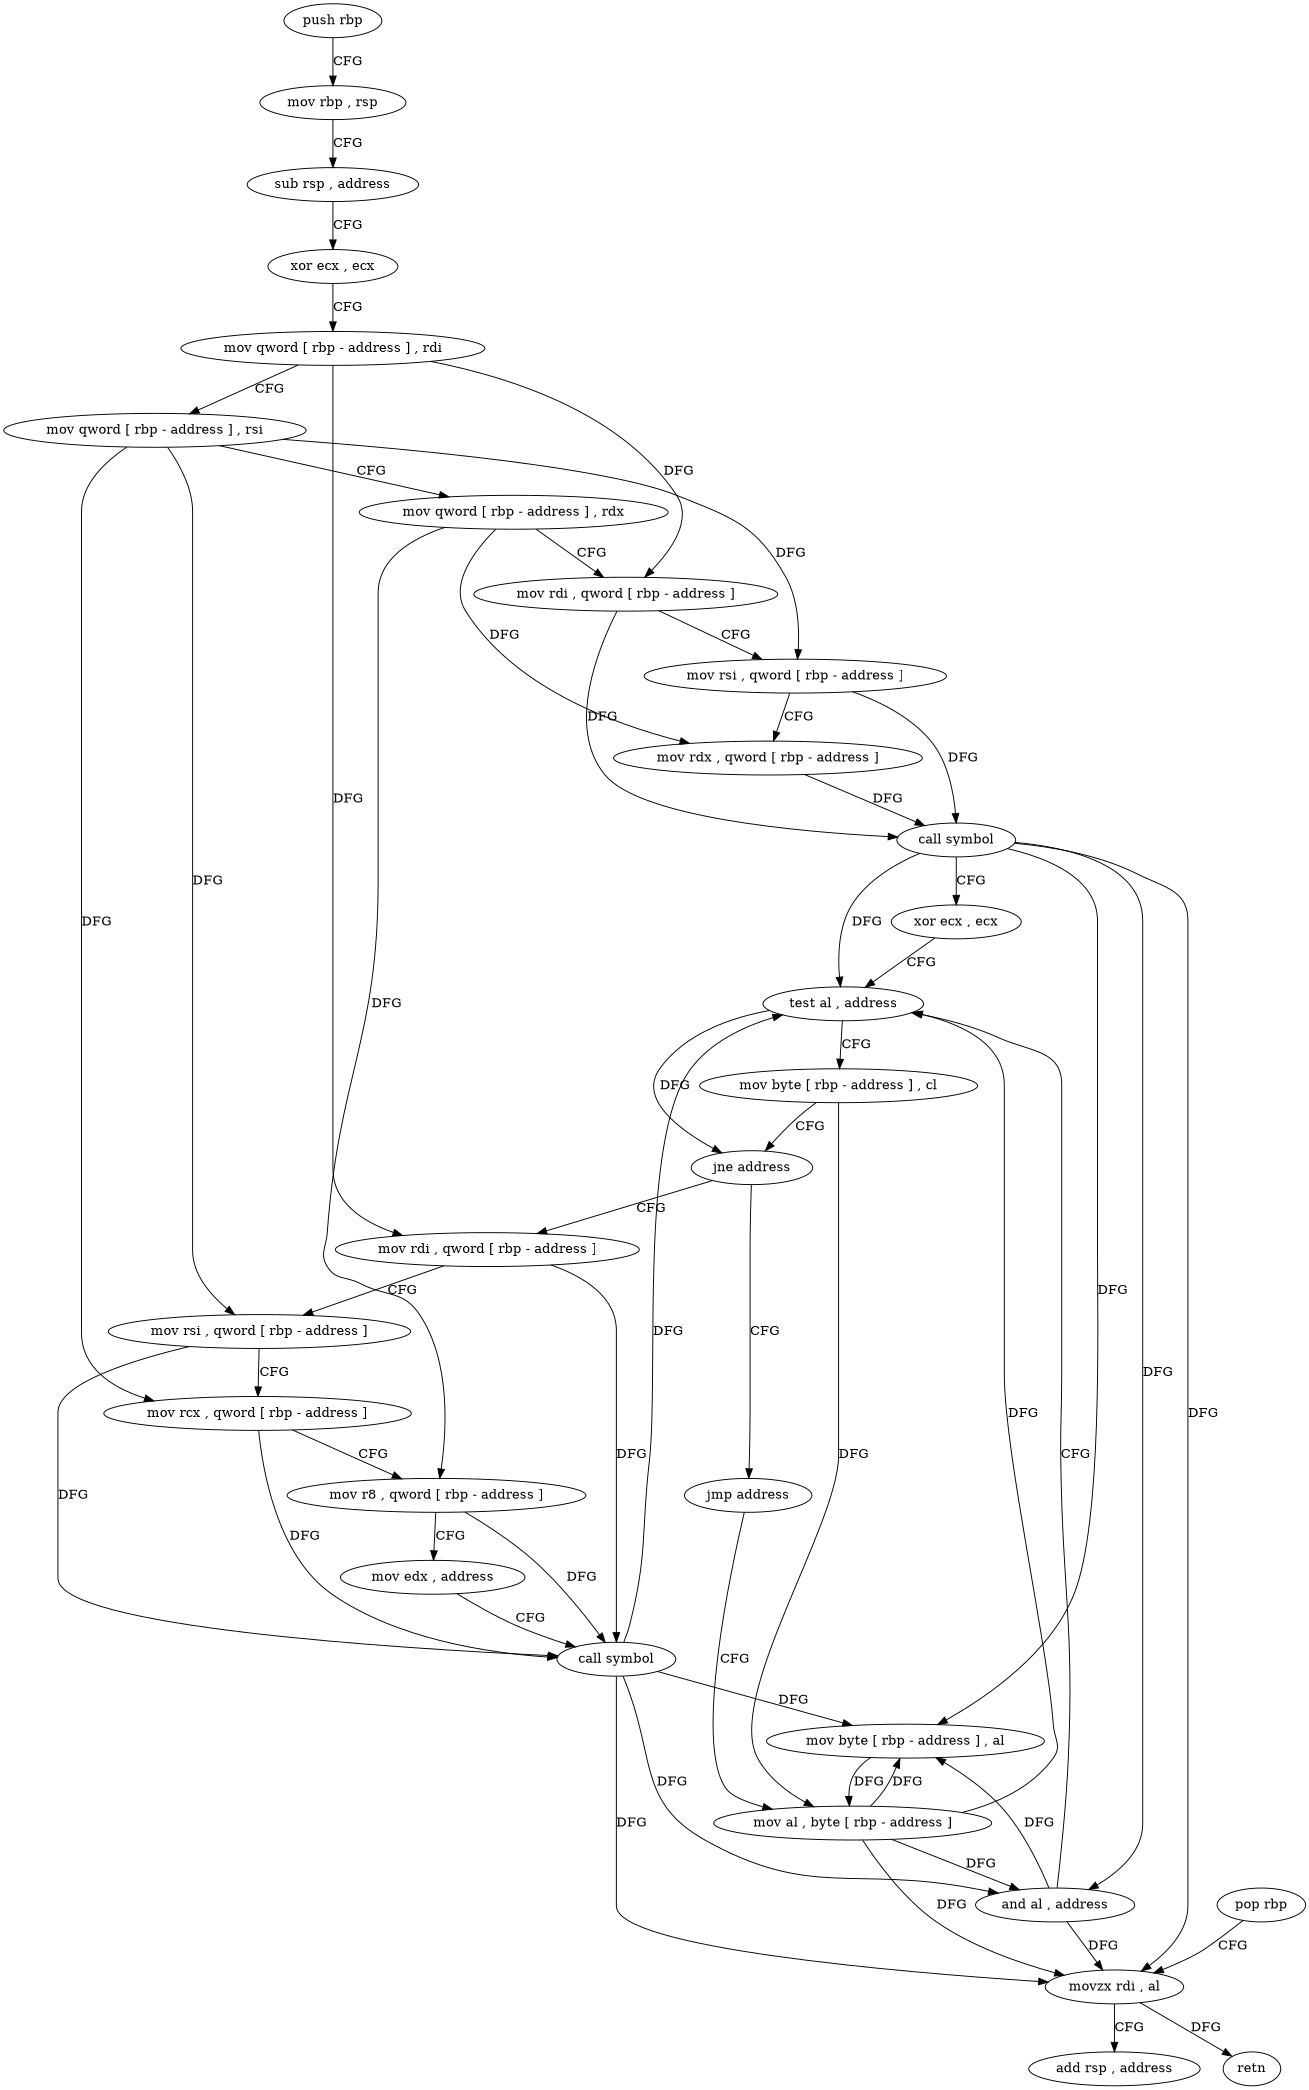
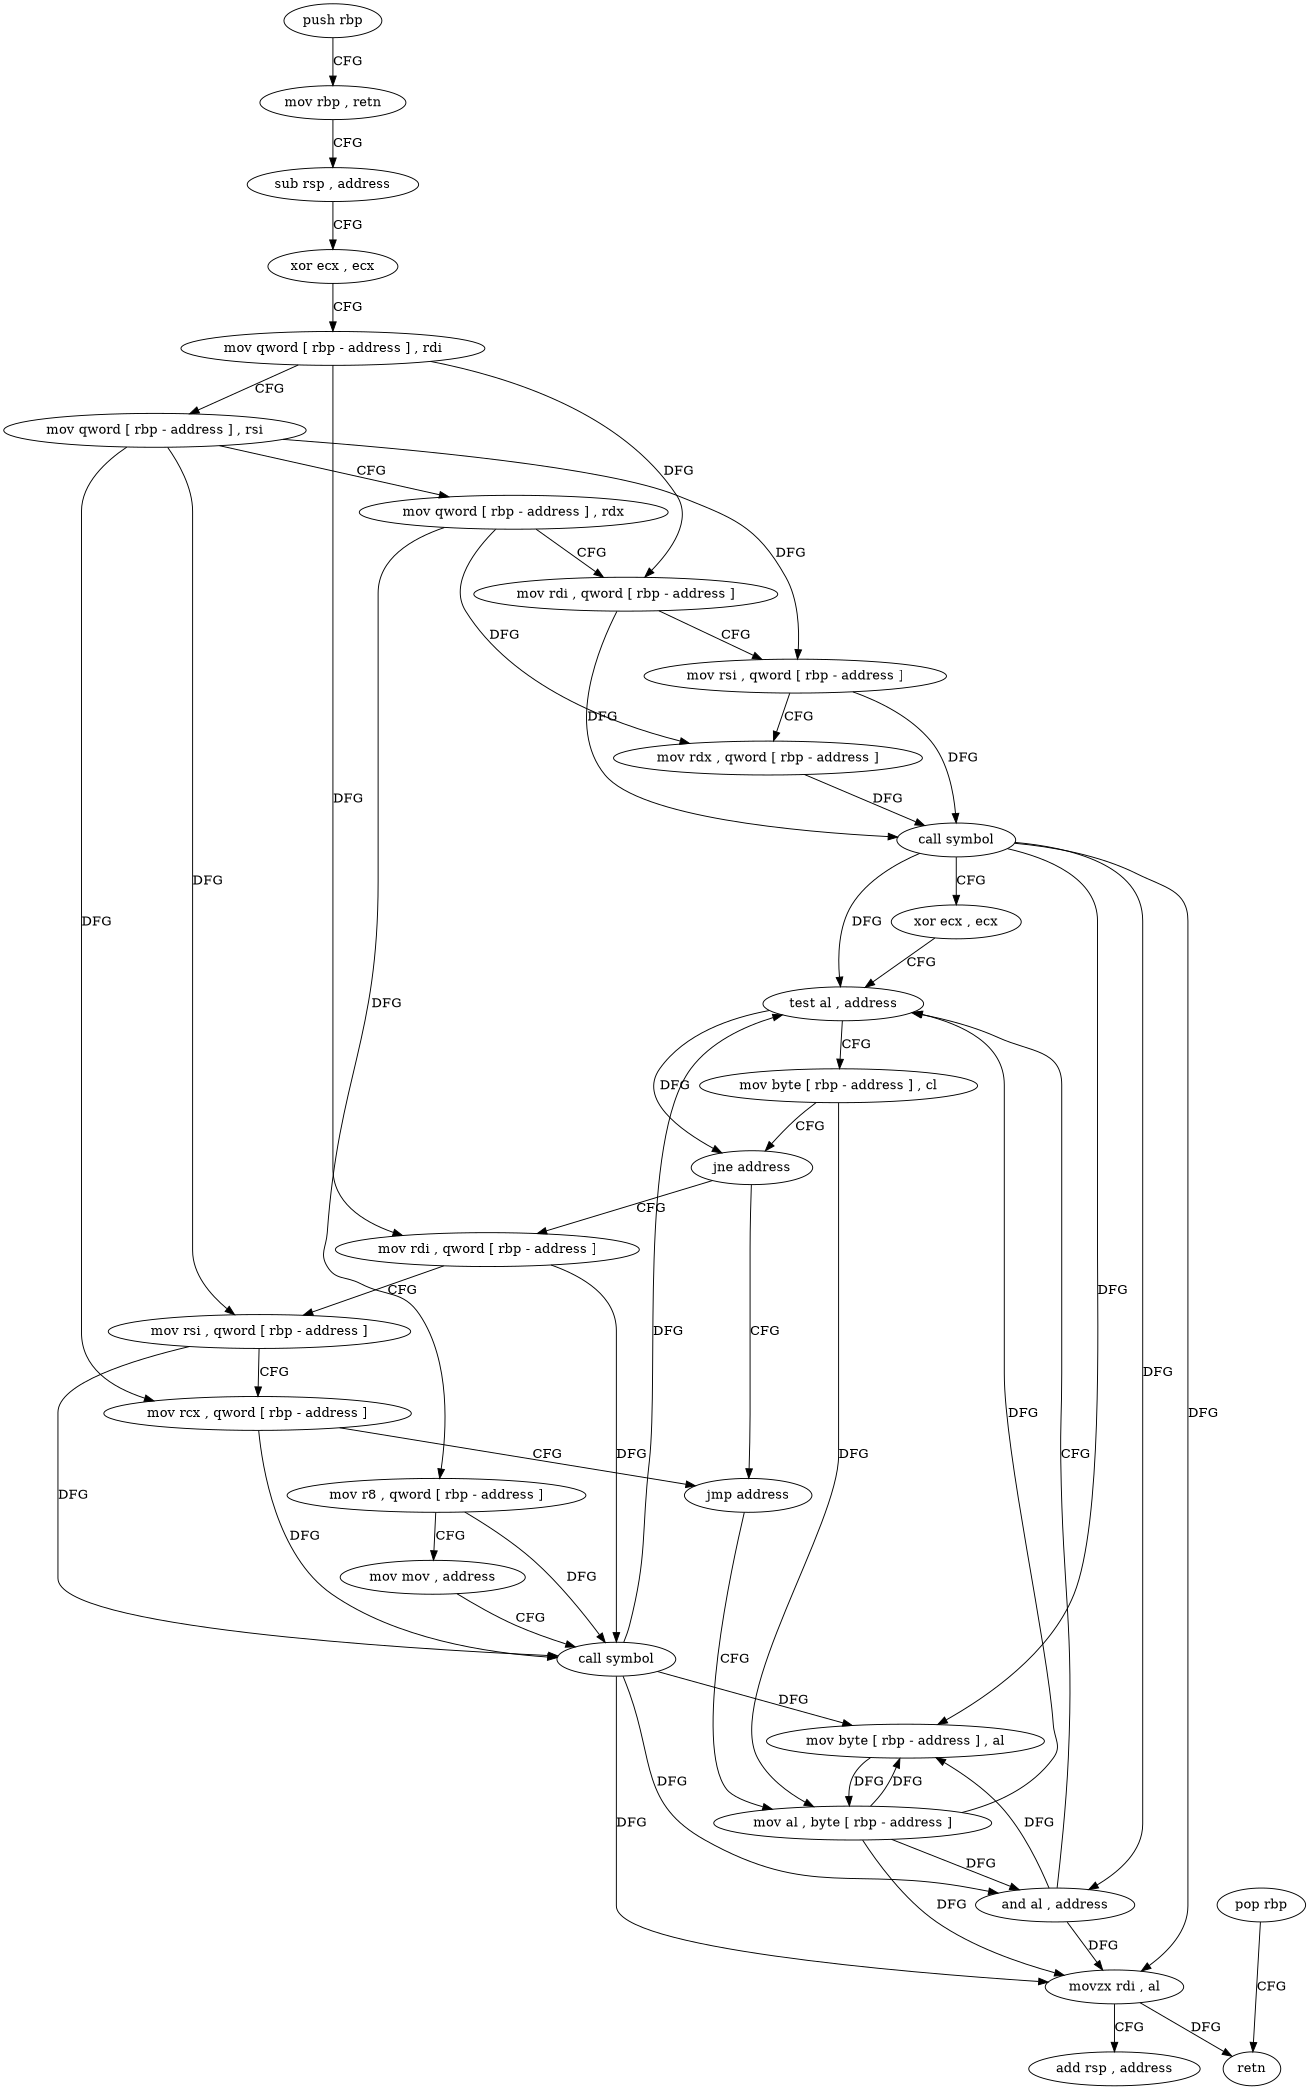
node "mov rbp , rsp": label "mov rbp , rsp" -> "mov rbp , retn"
edge "mov rcx , qword [ rbp - address ]" -> "mov r8 , qword [ rbp - address ]": now "mov rcx , qword [ rbp - address ]" -> "jmp address"
node "mov edx , address": label "mov edx , address" -> "mov mov , address"
edge "pop rbp" -> "movzx rdi , al": now "pop rbp" -> "retn"
